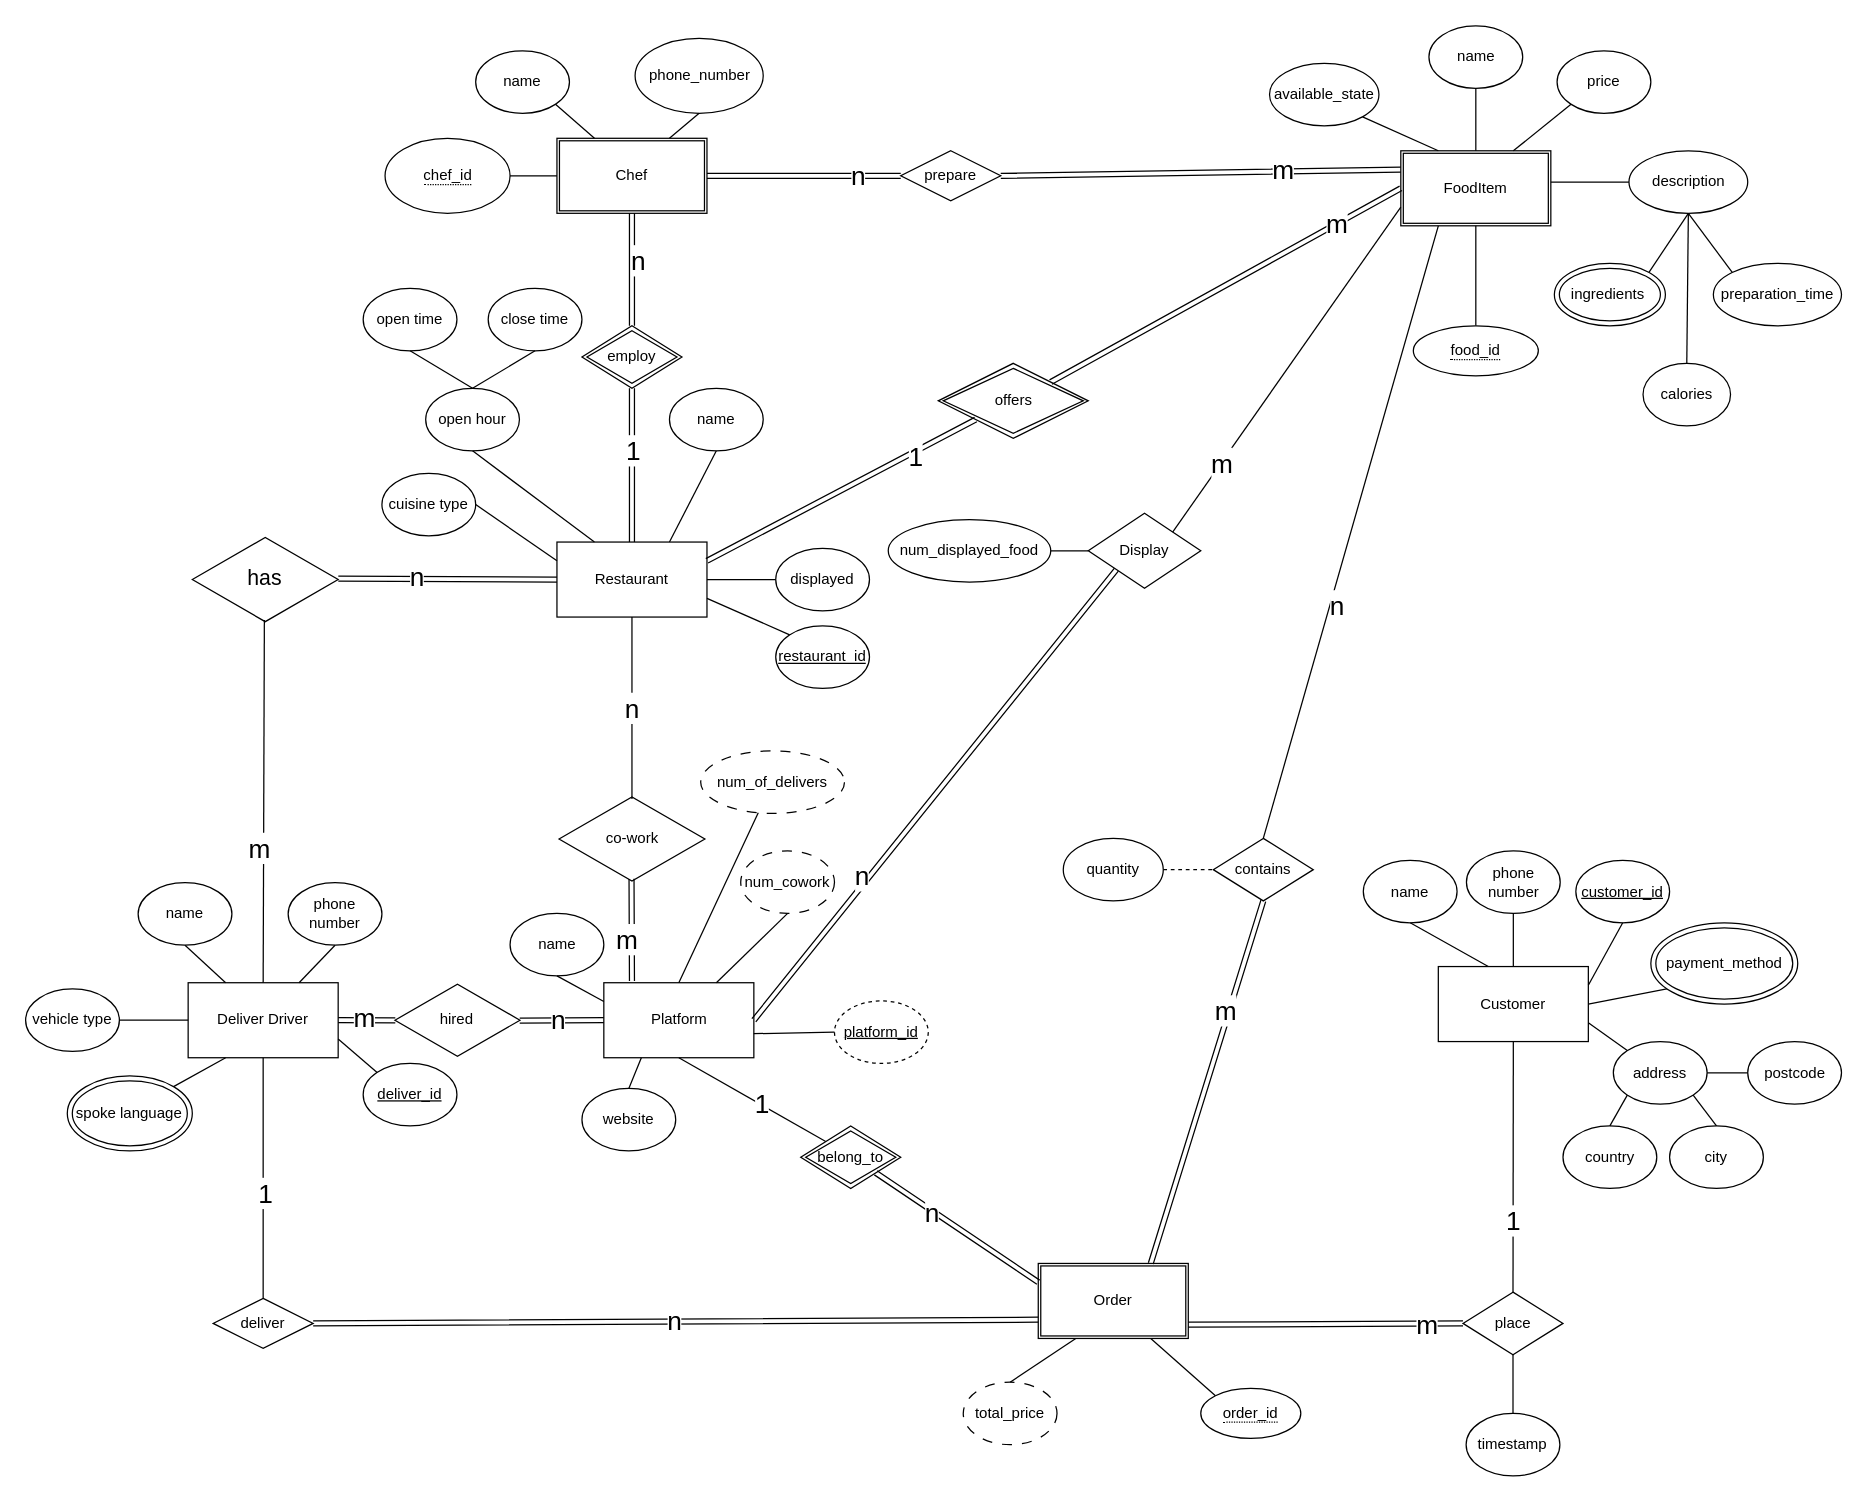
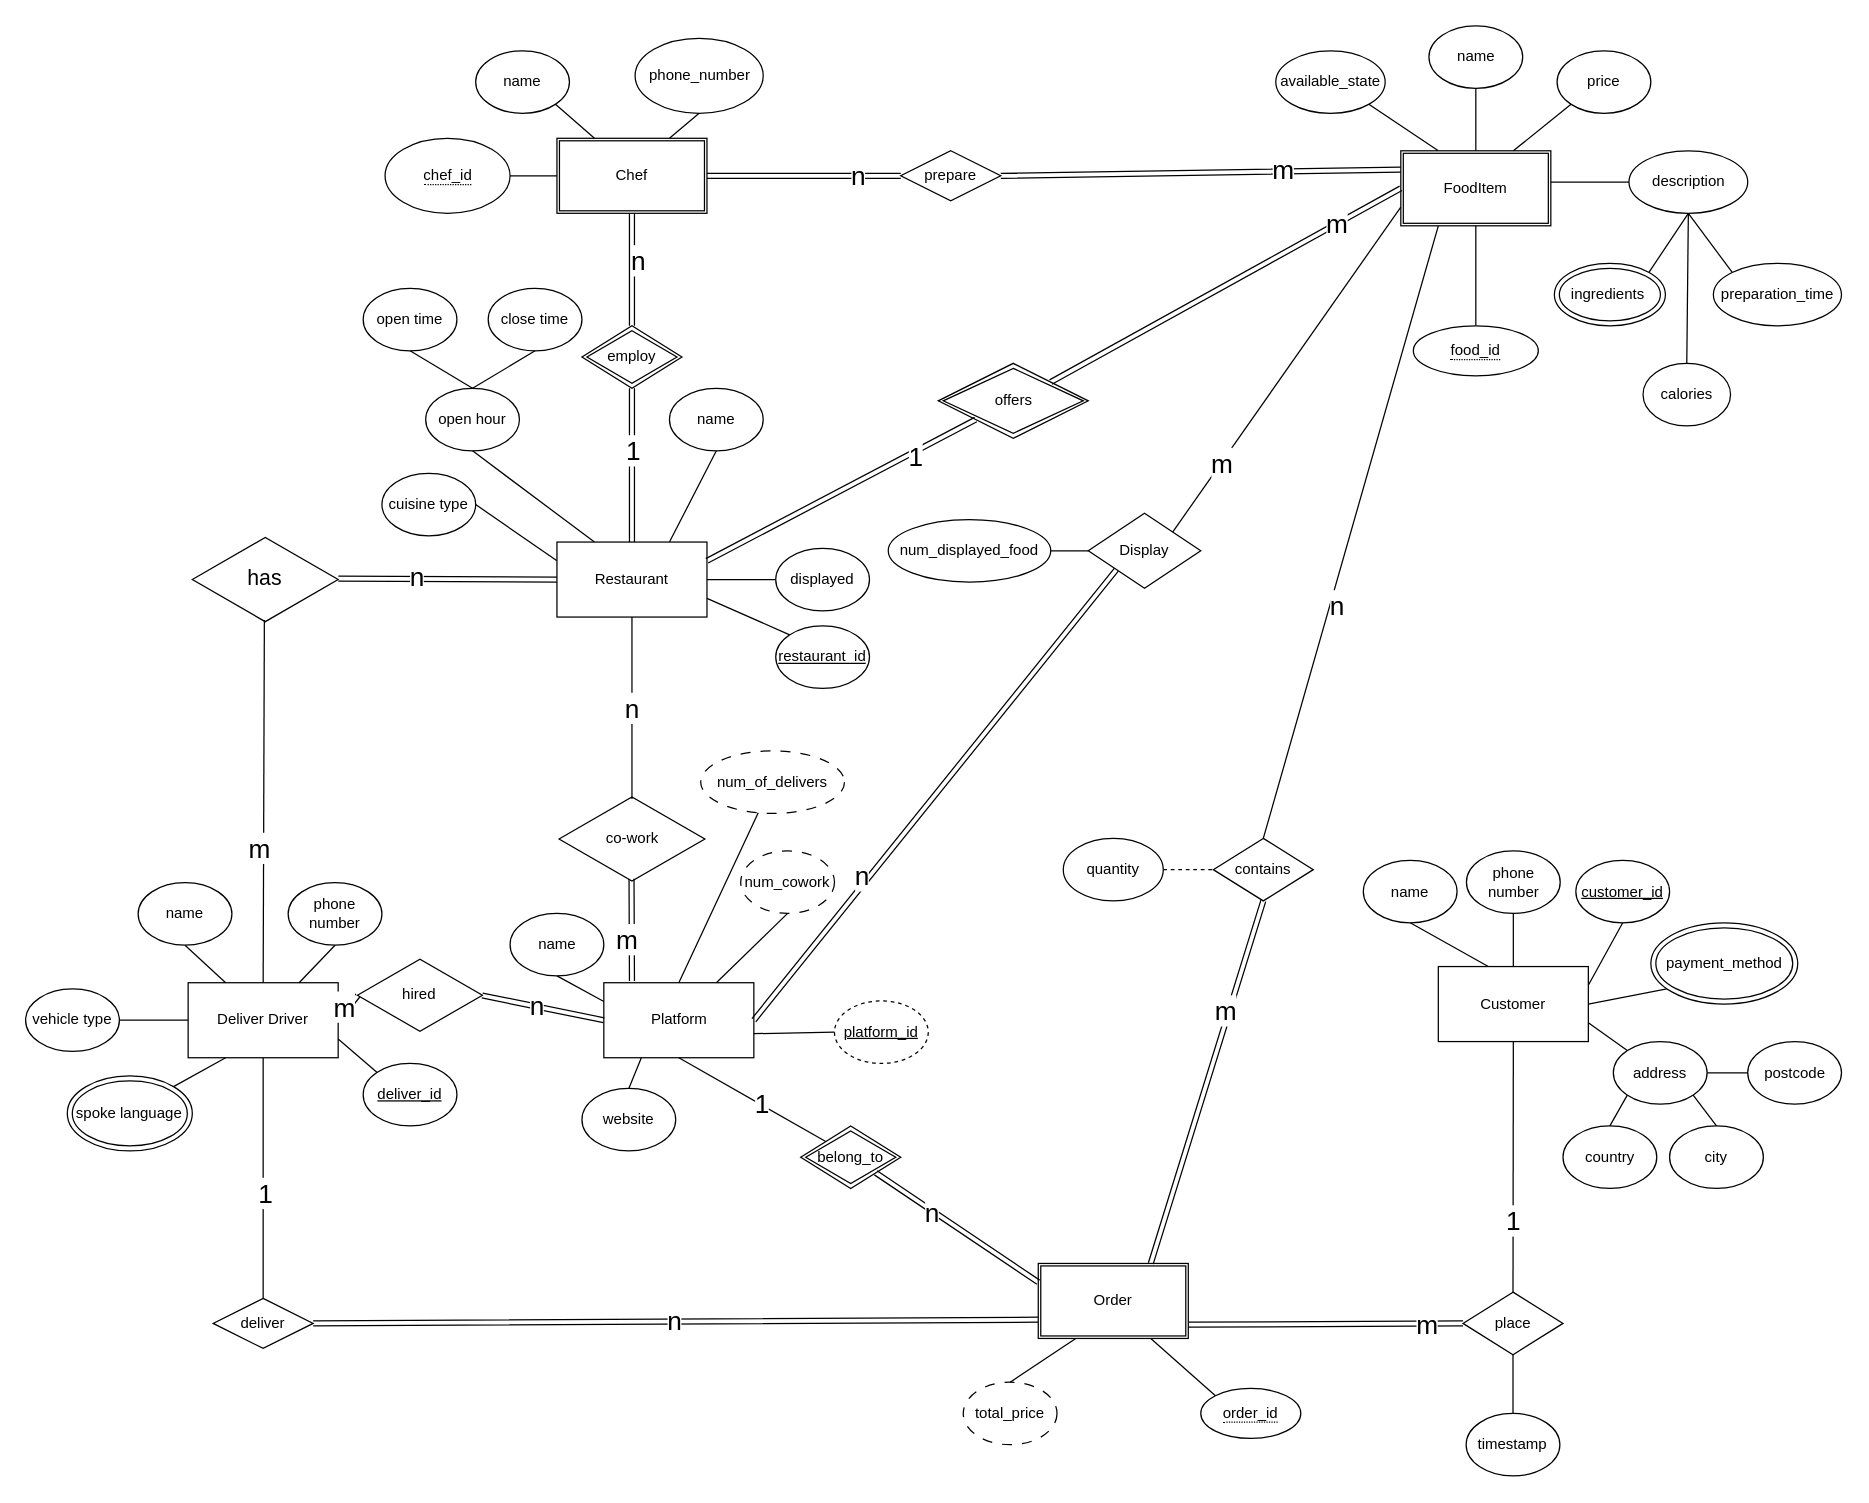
node "available_state": moved (1324, 94) -> (1330, 82)
node "hired": moved (457, 1020) -> (420, 995)
